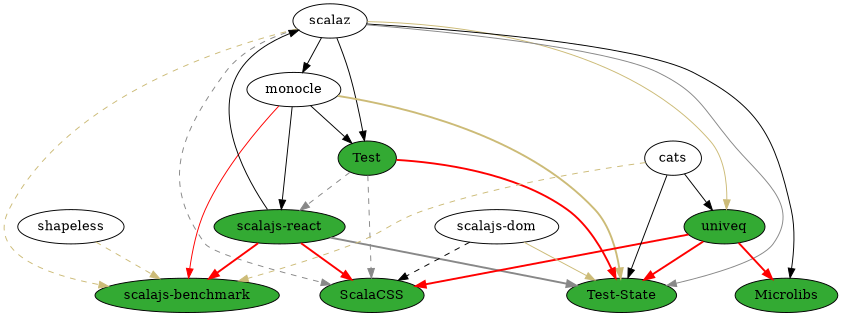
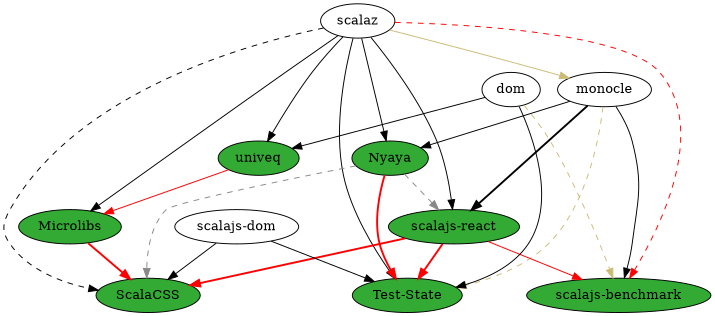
edge "scalaz" -> "monocle": color black -> #ccbb77
edge "scalaz" -> "univeq": color #ccbb77 -> black
edge "scalaz" -> "Test-State": color #888888 -> black
edge "scalajs-react" -> "scalaz": reversed
edge "scalaz" -> "scalajs-benchmark": color #ccbb77 -> #ff0000
edge "monocle" -> "Test-State": style bold -> dashed
edge "monocle" -> "scalajs-react": style solid -> bold
node "Test": label "Test" -> "Nyaya"
node "cats": label "cats" -> "dom"
edge "scalaz" -> "ScalaCSS": color #888888 -> black
edge "monocle" -> "scalajs-benchmark": color #ff0000 -> black
node "shapeless": removed
edge "scalajs-react" -> "scalajs-benchmark": style bold -> solid
edge "univeq" -> "Microlibs": style bold -> solid
edge "scalajs-dom" -> "Test-State": color #ccbb77 -> black
edge "univeq" -> "ScalaCSS": now "Microlibs" -> "ScalaCSS"
edge "univeq" -> "Test-State": removed
edge "scalajs-react" -> "Test-State": color #888888 -> #ff0000
edge "scalajs-dom" -> "ScalaCSS": style dashed -> solid
